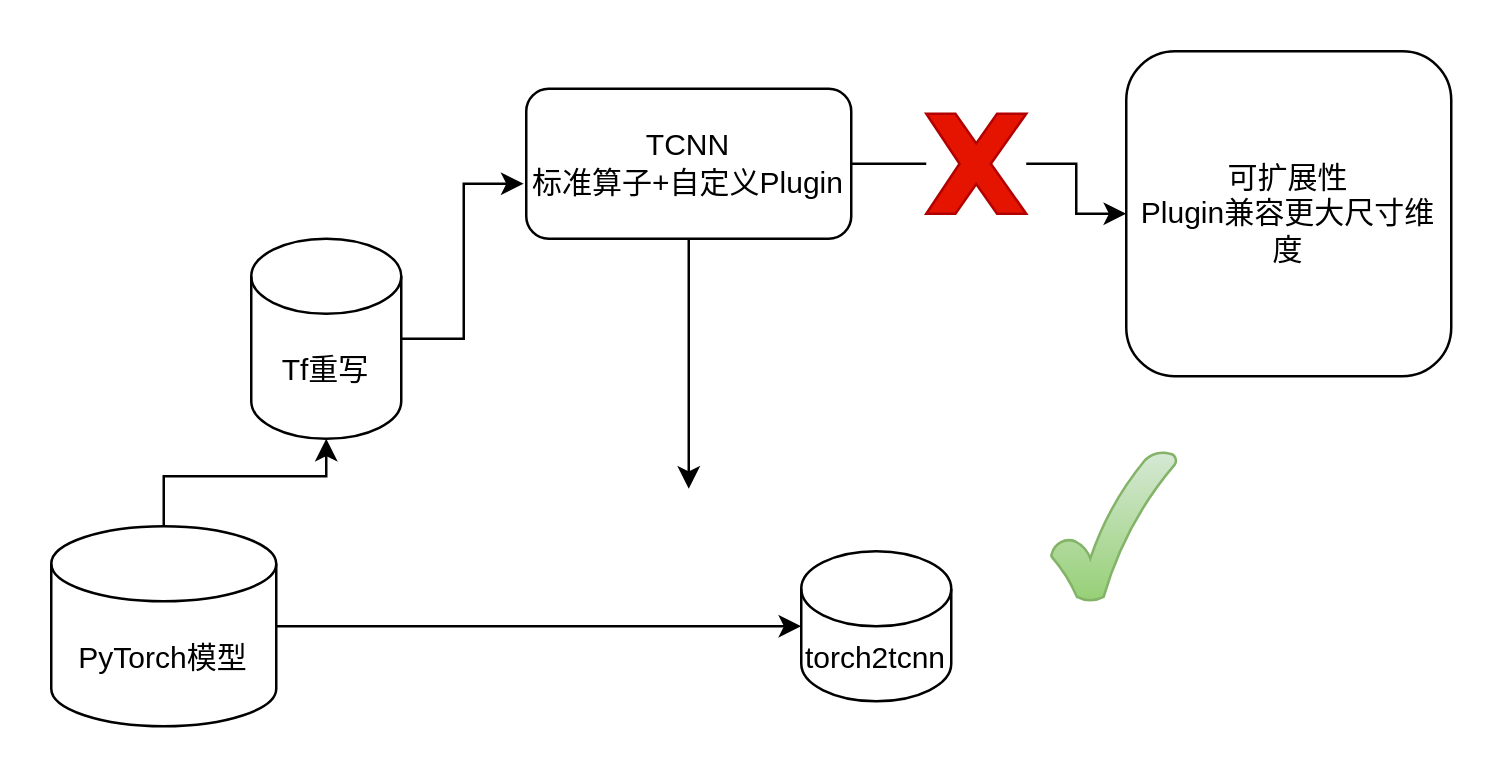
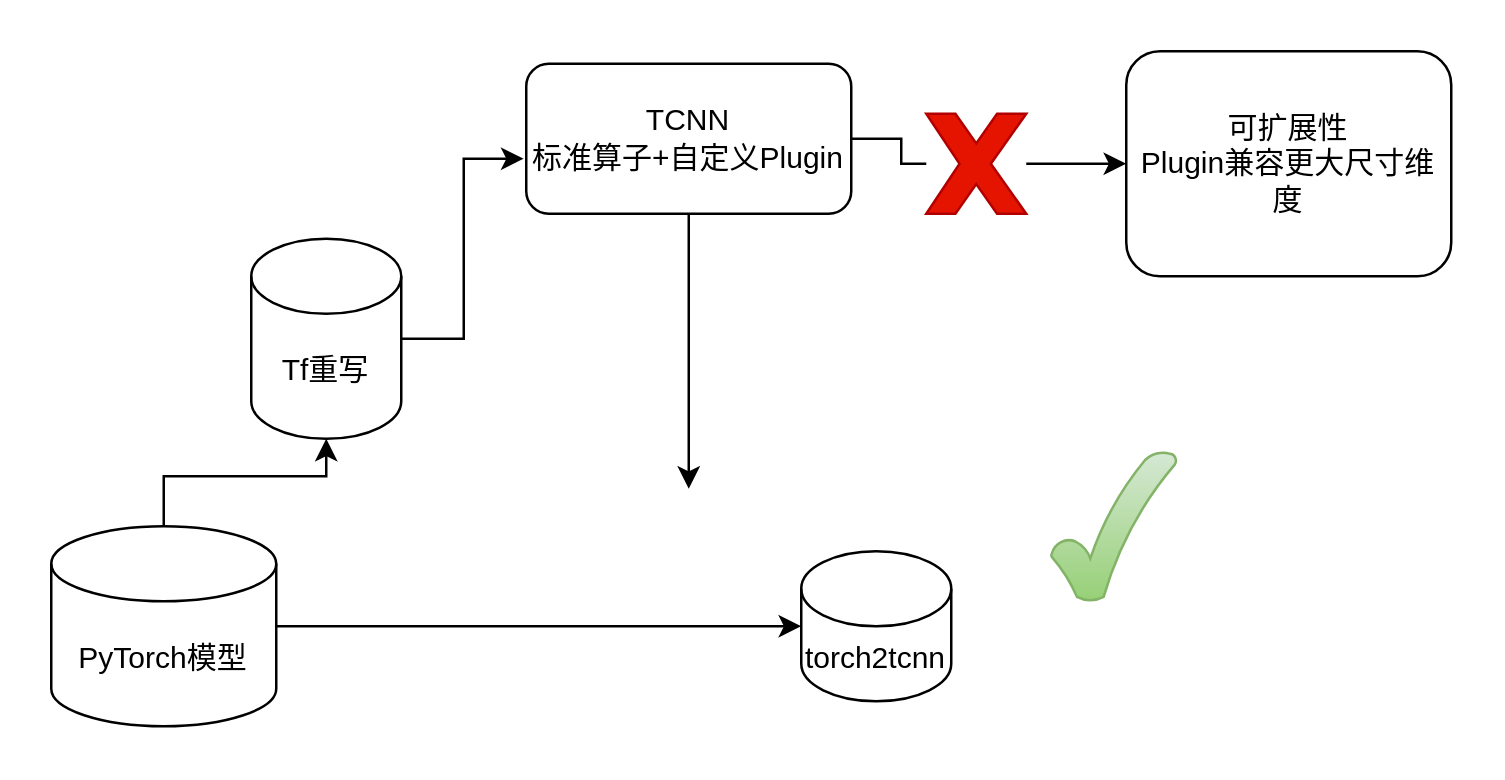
node "TCNN 标准算子+自定义Plugin": moved (689, 164) -> (689, 139)
node "可扩展性 Plugin兼容更大尺寸维度": size 325x325 -> 325x225
